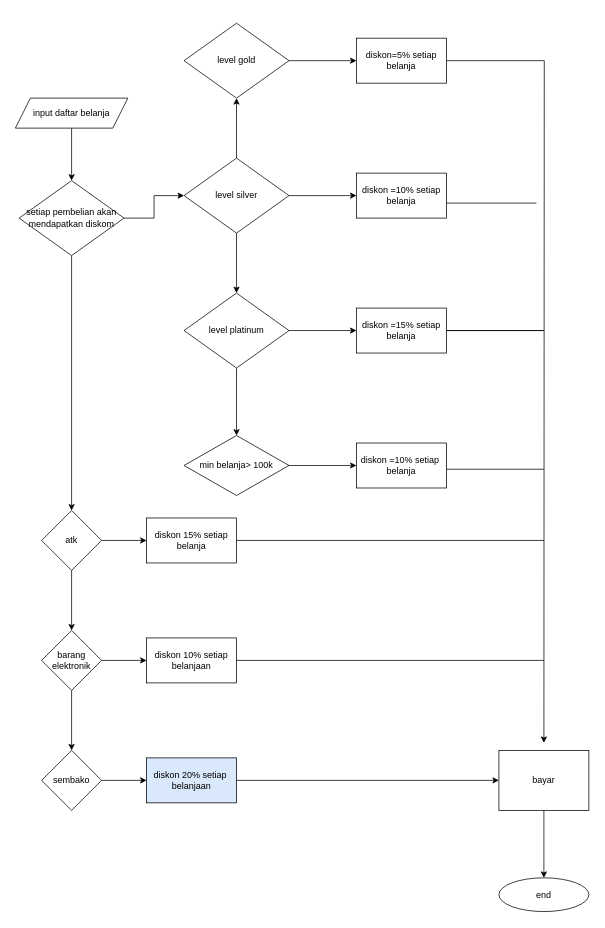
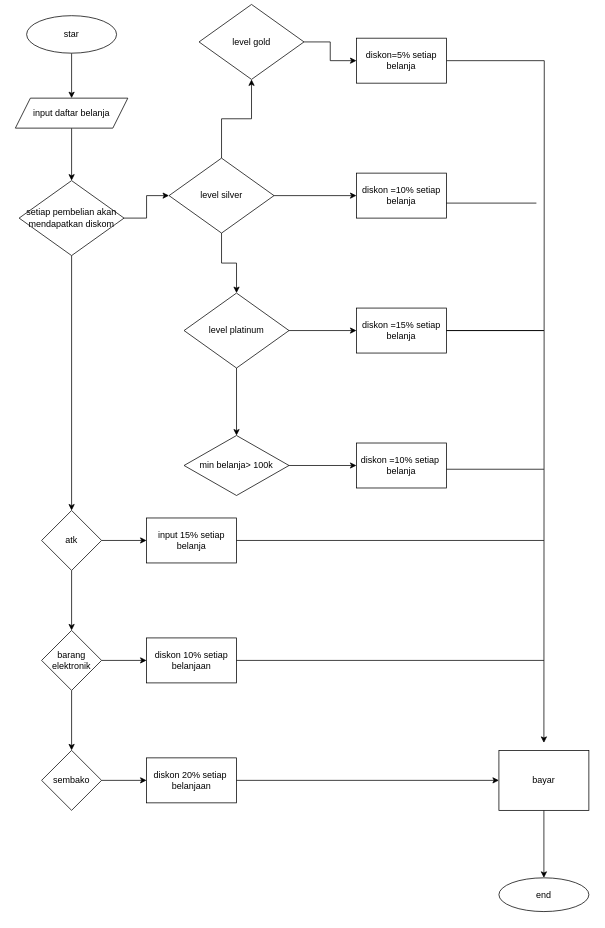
node "star": added
node "level gold": moved (237, 60) -> (252, 42)
edge "star" -> "input daftar belanja": added
node "level silver": moved (237, 195) -> (222, 195)
node "diskon 15% setiap belanja": label "diskon 15% setiap belanja" -> "input 15% setiap belanja"
node "diskon 20% setiap belanjaan": fillcolor #dae8fc -> #ffffff
